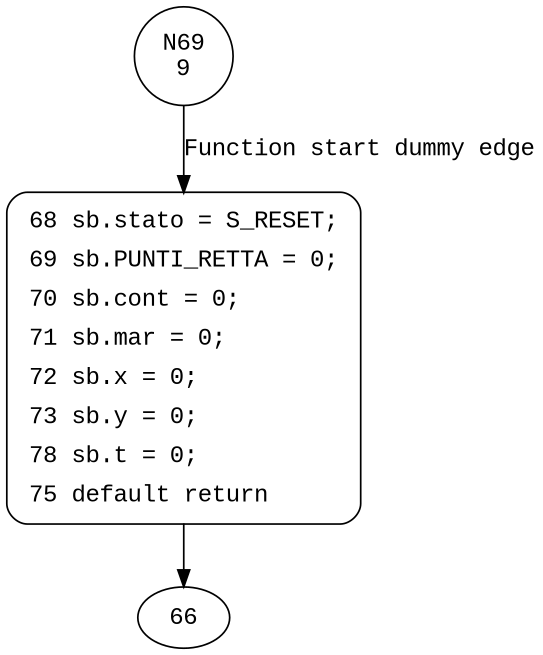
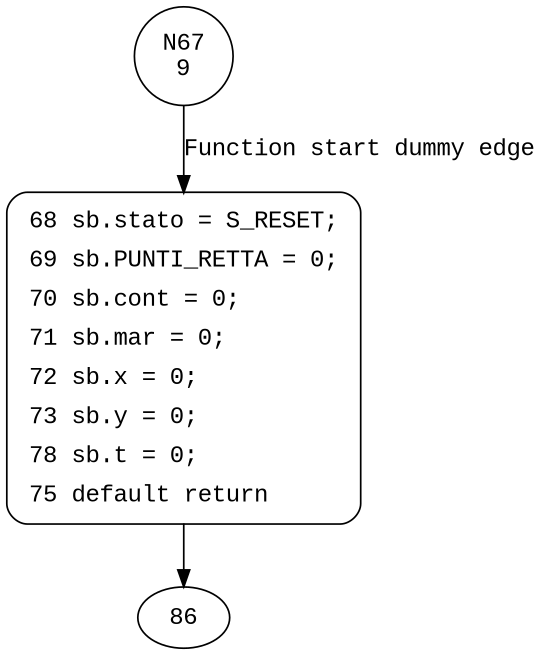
node "N69 9": label "N69 9" -> "N67 9"
node "66": label "66" -> "86"
